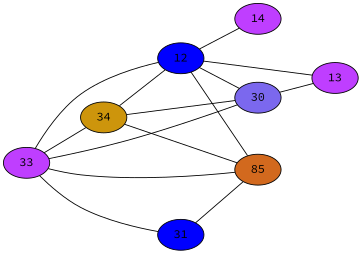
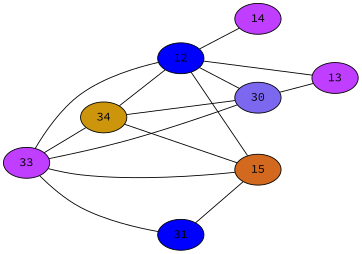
node "85": label "85" -> "15"
